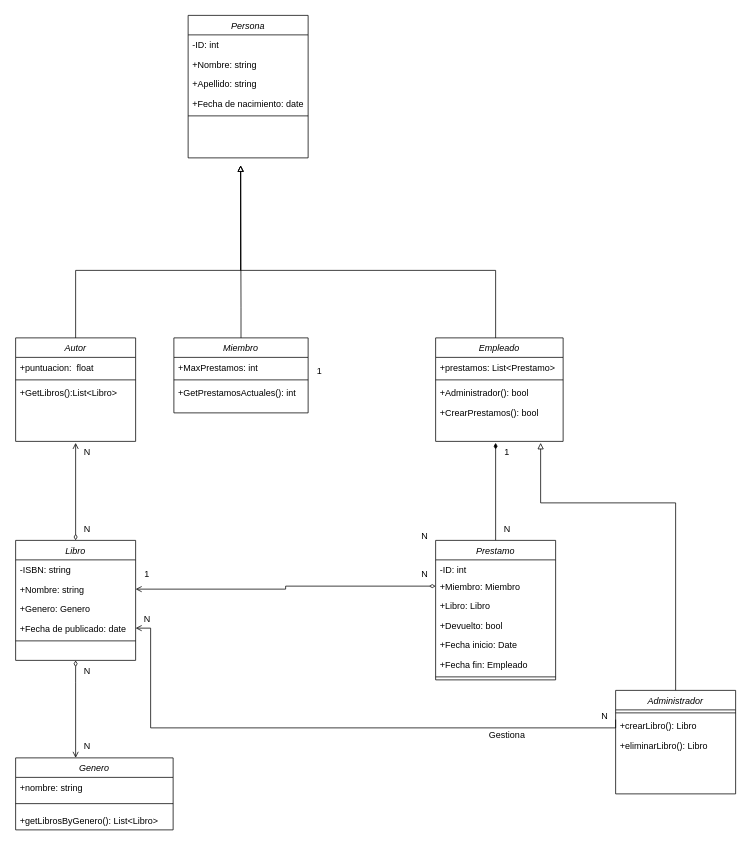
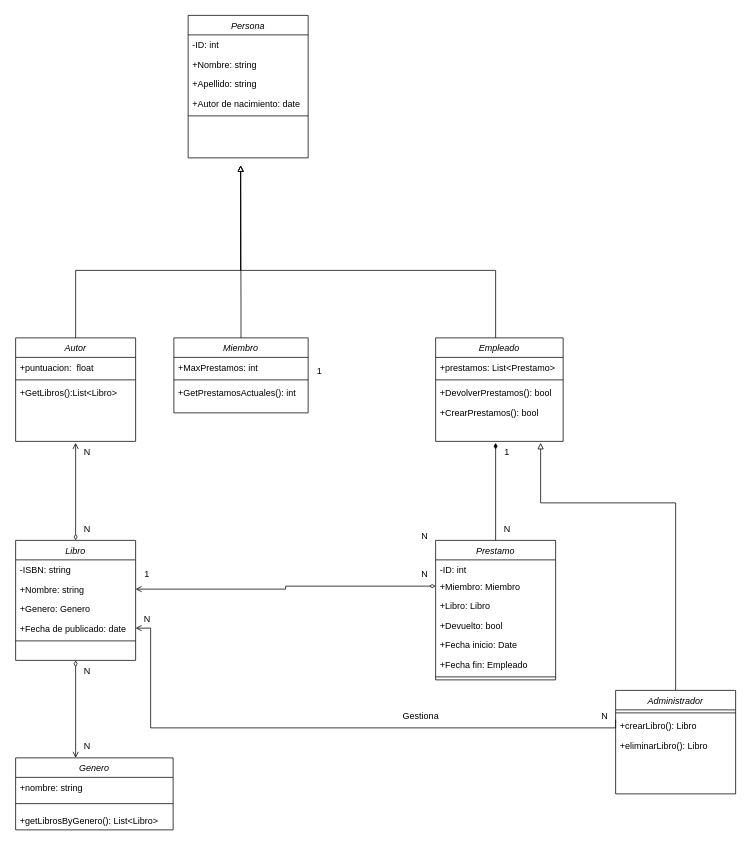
node "+Fecha de nacimiento: date": label "+Fecha de nacimiento: date" -> "+Autor de nacimiento: date"
node "+Administrador(): bool": label "+Administrador(): bool" -> "+DevolverPrestamos(): bool"
node "Gestiona": moved (507, 735) -> (420, 717)
